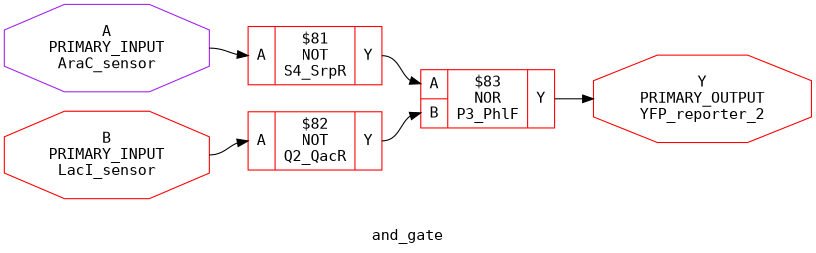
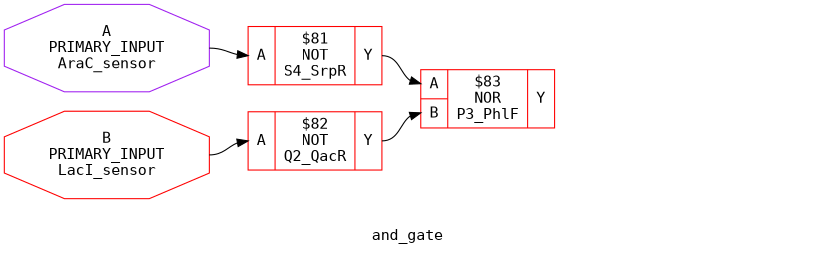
node "Y PRIMARY_OUTPUT YFP_reporter_2": removed
